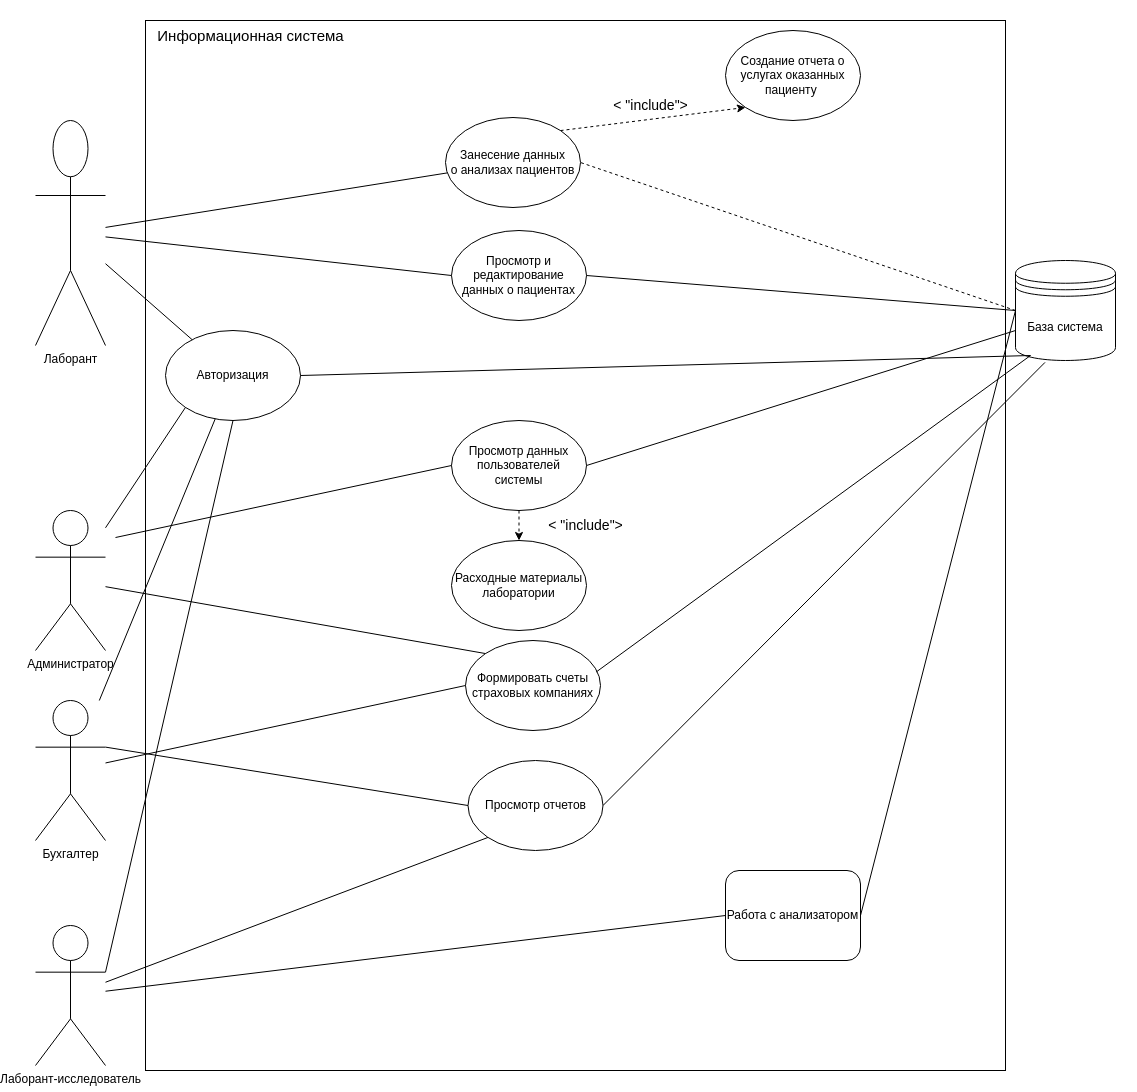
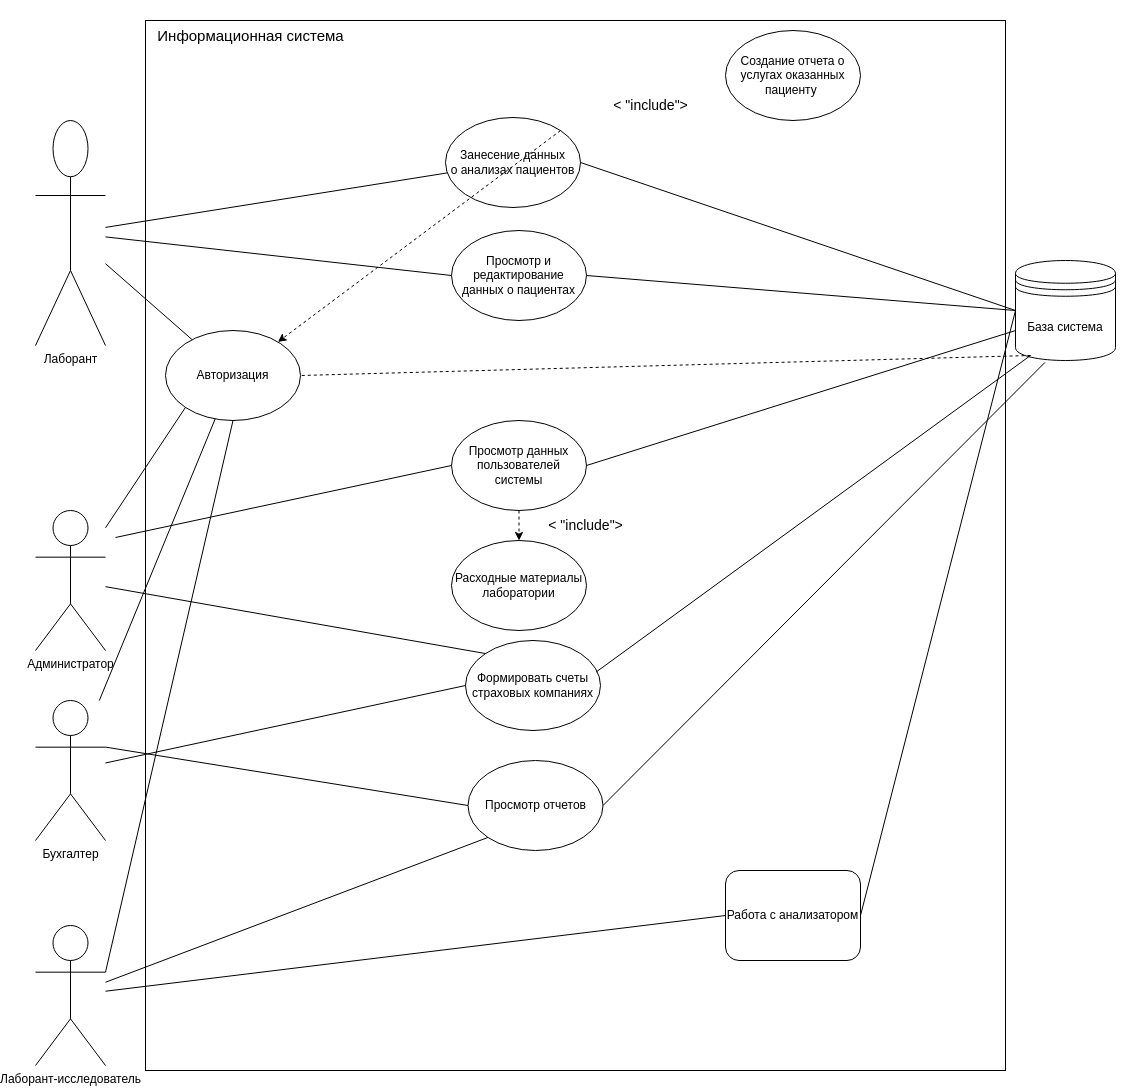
edge "Занесение данных о анализах пациентов" -> "Создание отчета о услугах оказанных пациенту": now "Занесение данных о анализах пациентов" -> "Авторизация"
edge "Занесение данных о анализах пациентов" -- "База система": style dashed -> solid
edge "База система" -- "Авторизация": style solid -> dashed
